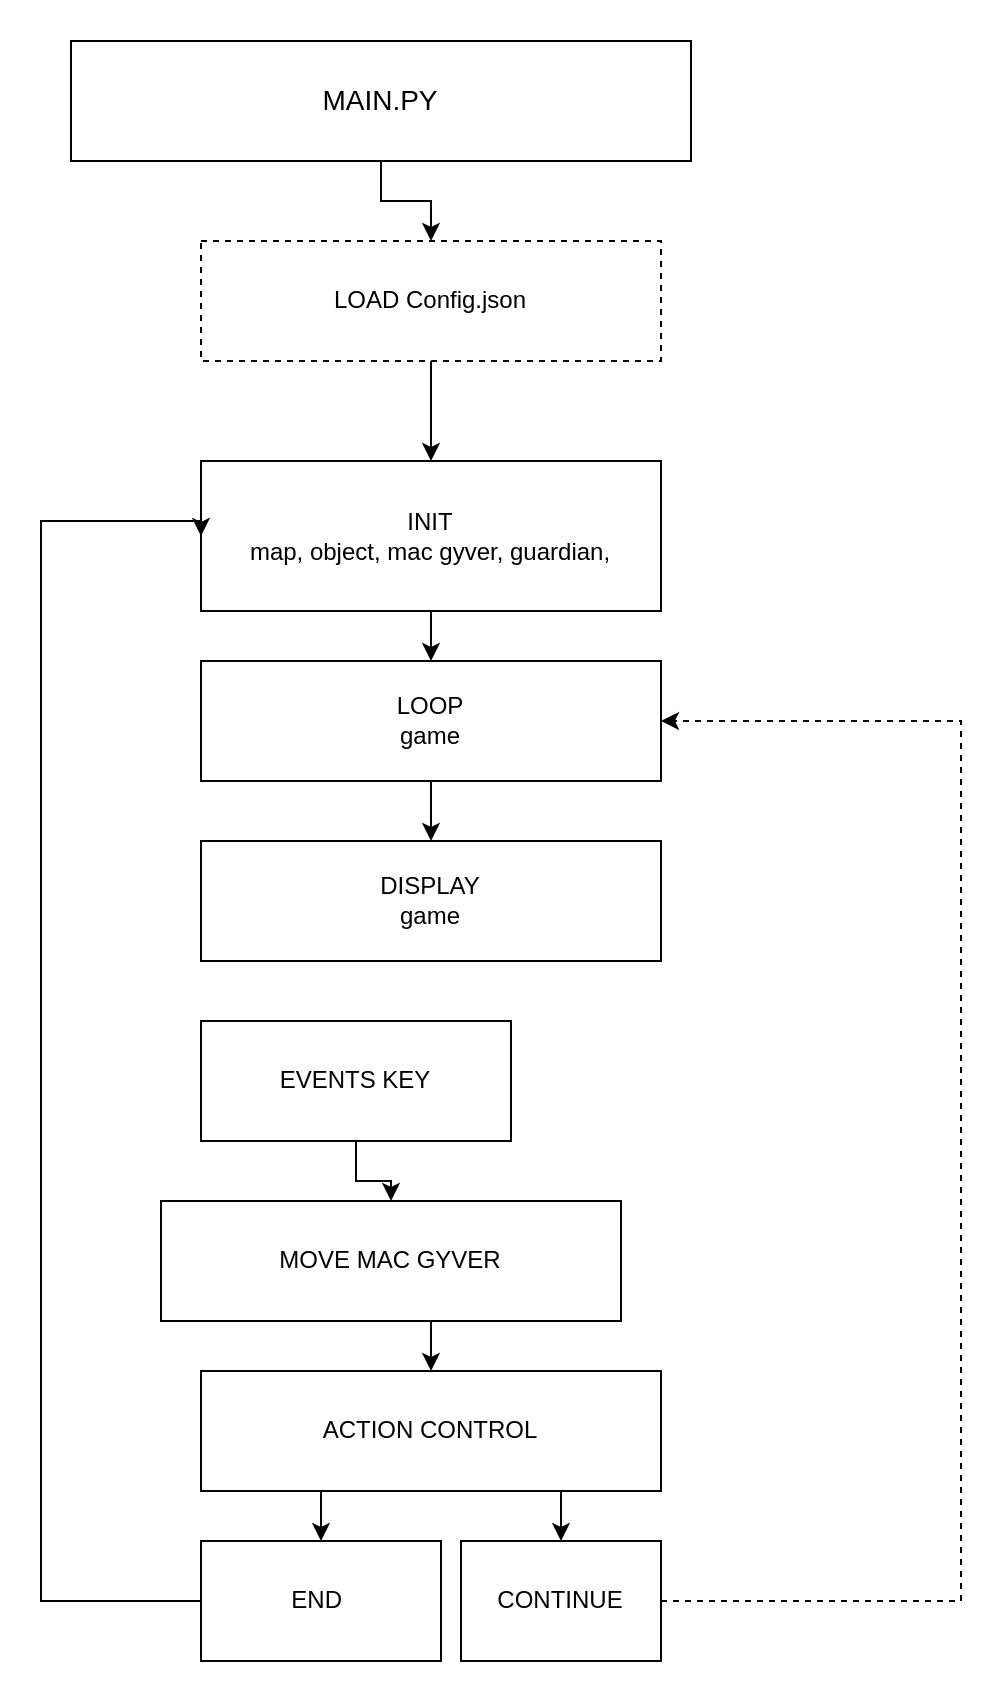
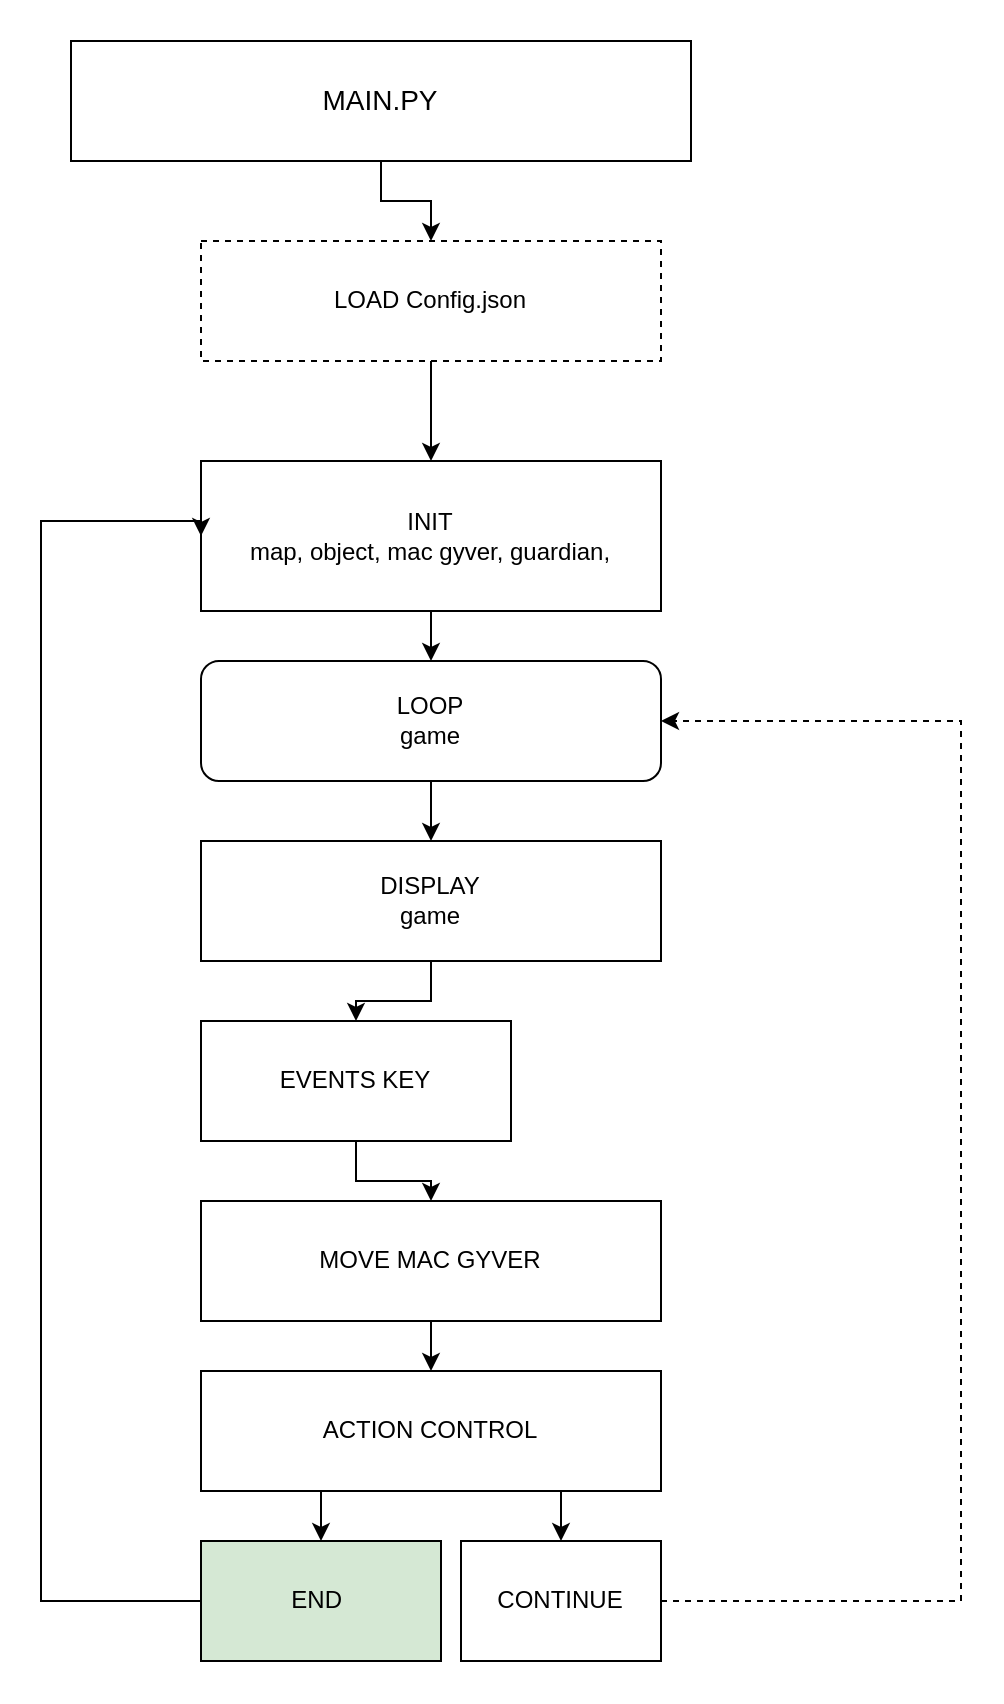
node "LOOP game": shape rectangle -> rounded rectangle
edge "DISPLAY game" -> "EVENTS KEY": added
node "MOVE MAC GYVER": moved (391, 1261) -> (431, 1261)
node "END": fillcolor #ffffff -> #d5e8d4
